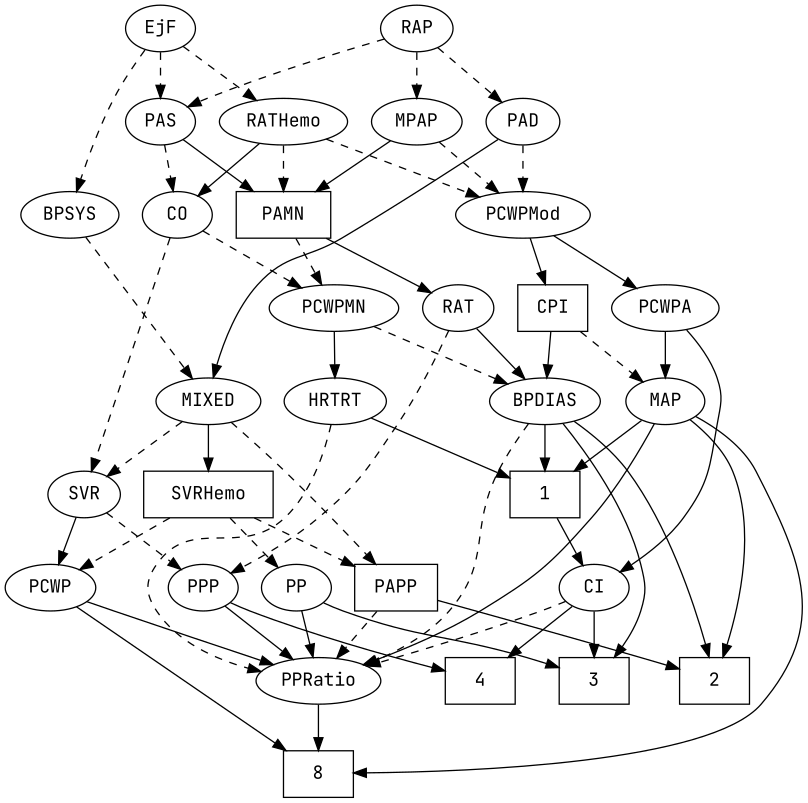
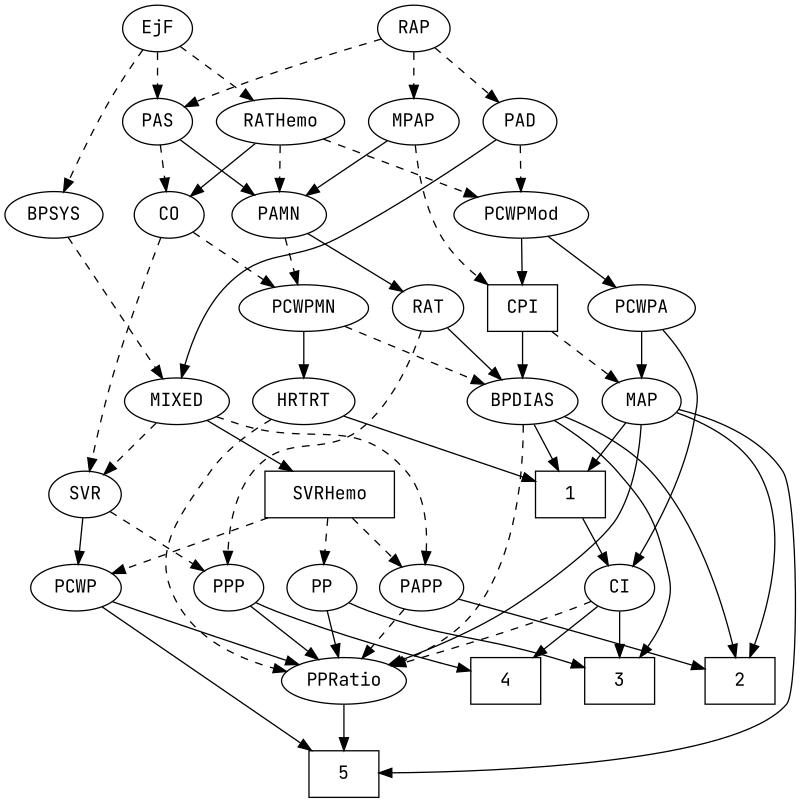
edge "MPAP" -> "PCWPMod": now "MPAP" -> "CPI"
node "PAMN": shape box -> ellipse
node "PAPP": shape box -> ellipse
node "8": label "8" -> "5"
